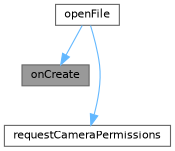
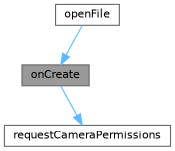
edge "openFile" -> "requestCameraPermissions": now "onCreate" -> "requestCameraPermissions"
